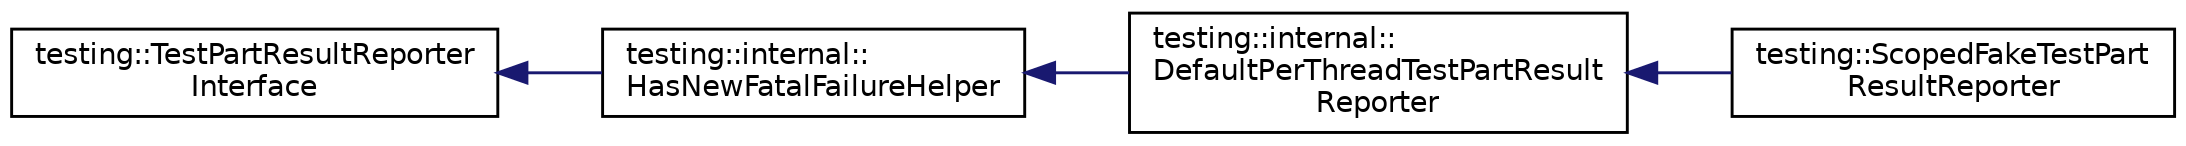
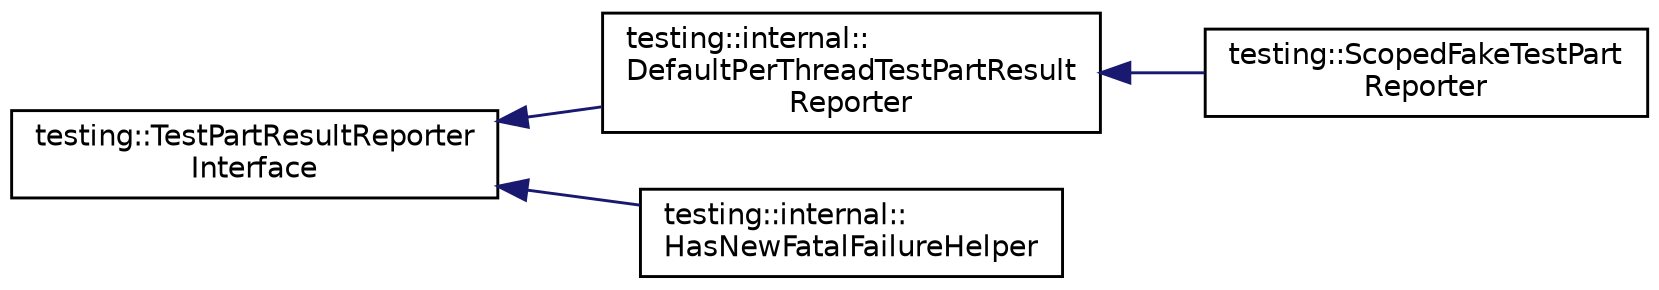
edge "testing::internal:: DefaultPerThreadTestPartResult Reporter" -> "testing::internal:: HasNewFatalFailureHelper": now "testing::internal:: DefaultPerThreadTestPartResult Reporter" -> "testing::TestPartResultReporter Interface"
node "testing::ScopedFakeTestPart ResultReporter": label "testing::ScopedFakeTestPart ResultReporter" -> "testing::ScopedFakeTestPart Reporter"
